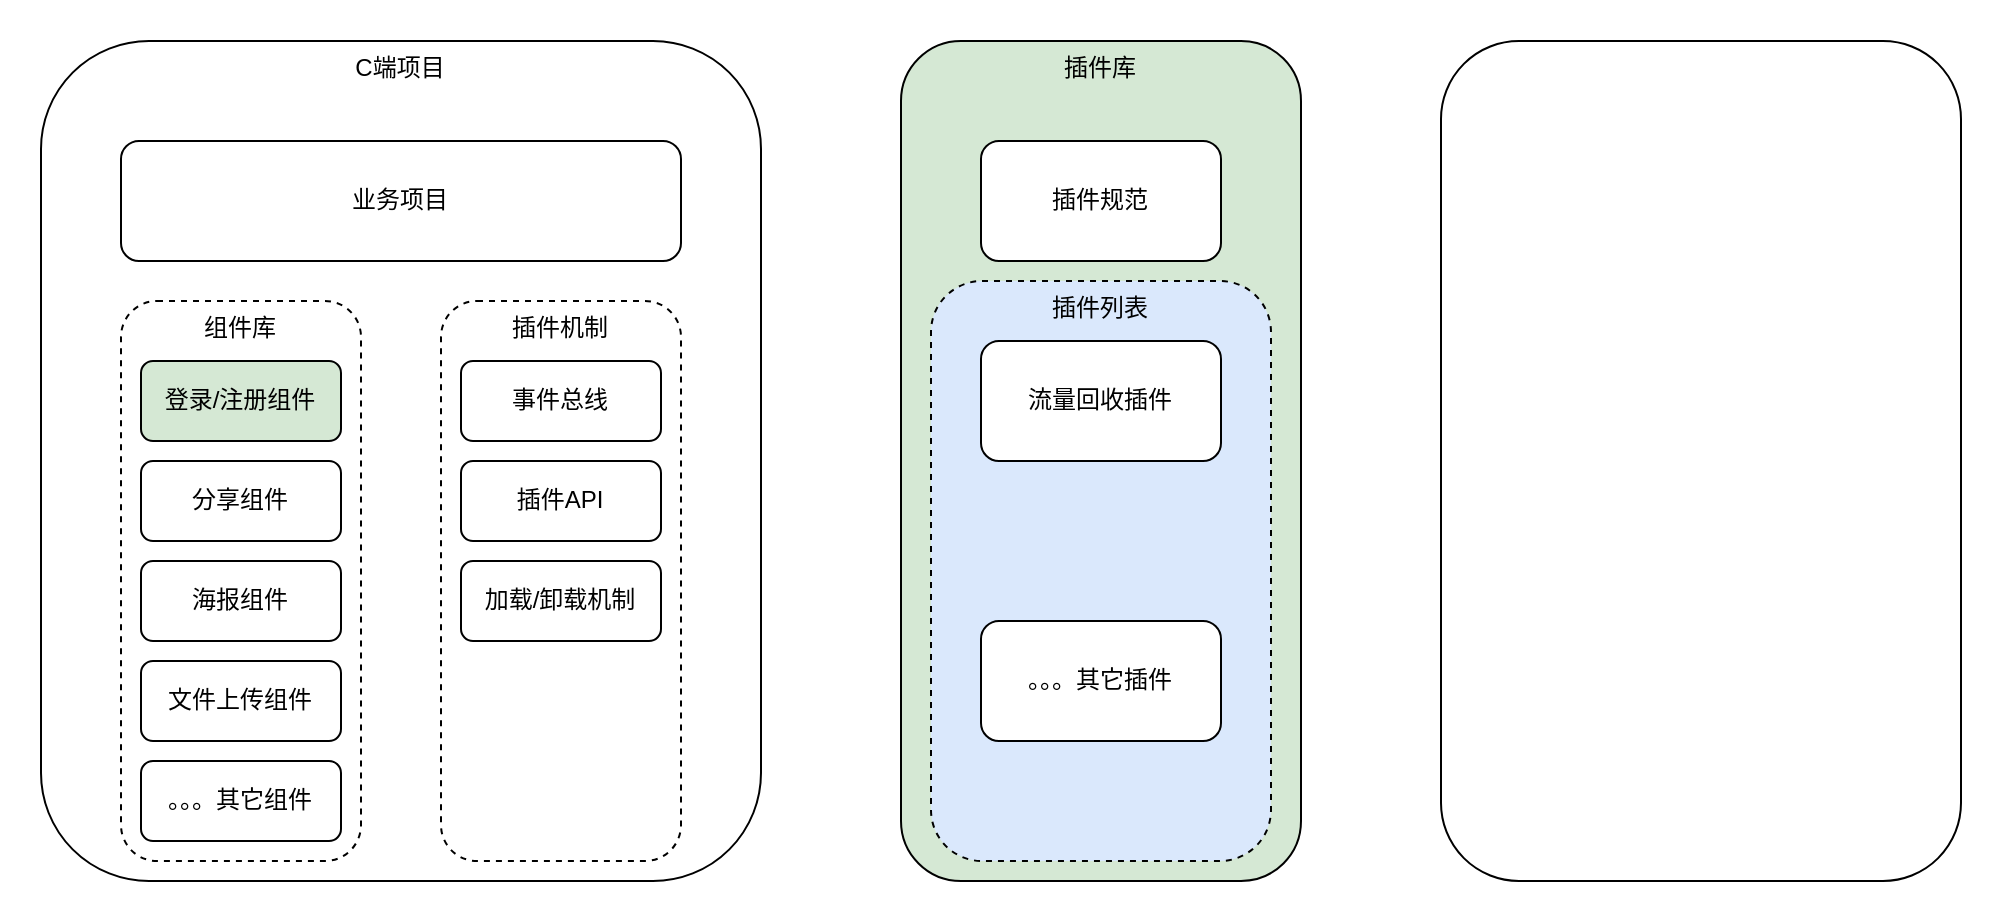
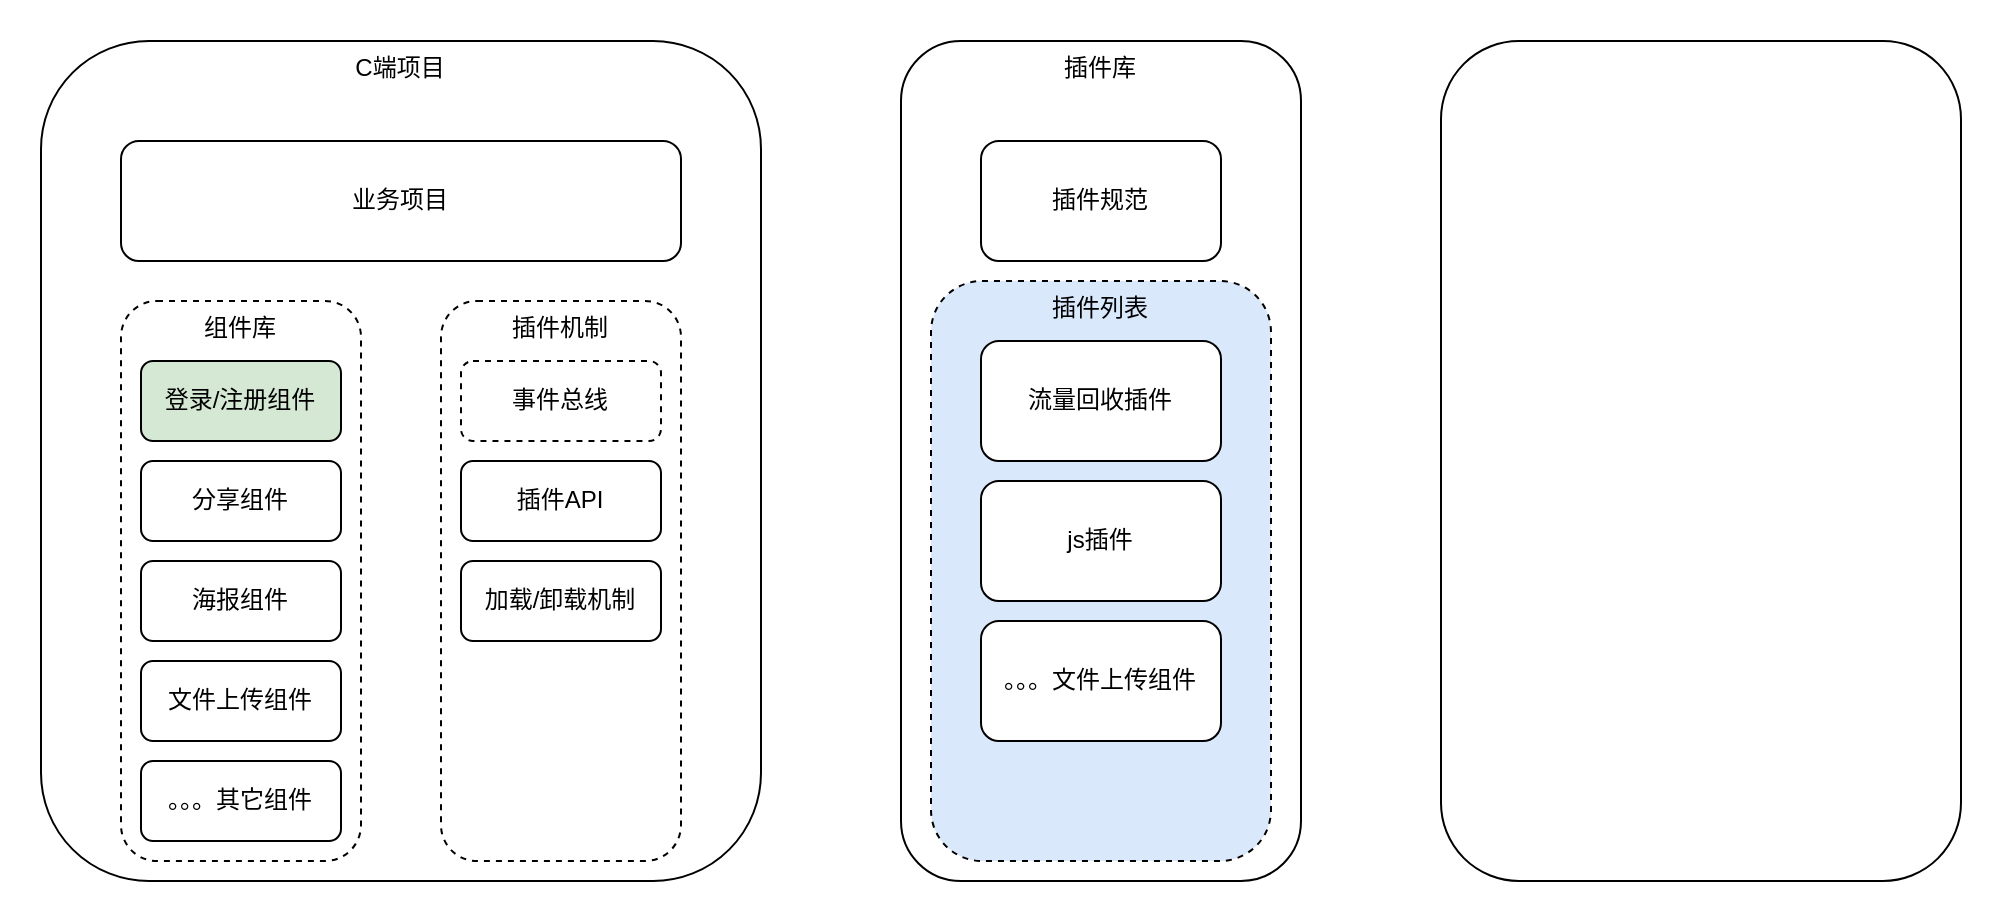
node "插件库": fillcolor #d5e8d4 -> #ffffff
node "事件总线": style solid -> dashed
node "js插件": added
node "。。。其它插件": label "。。。其它插件" -> "。。。文件上传组件"
